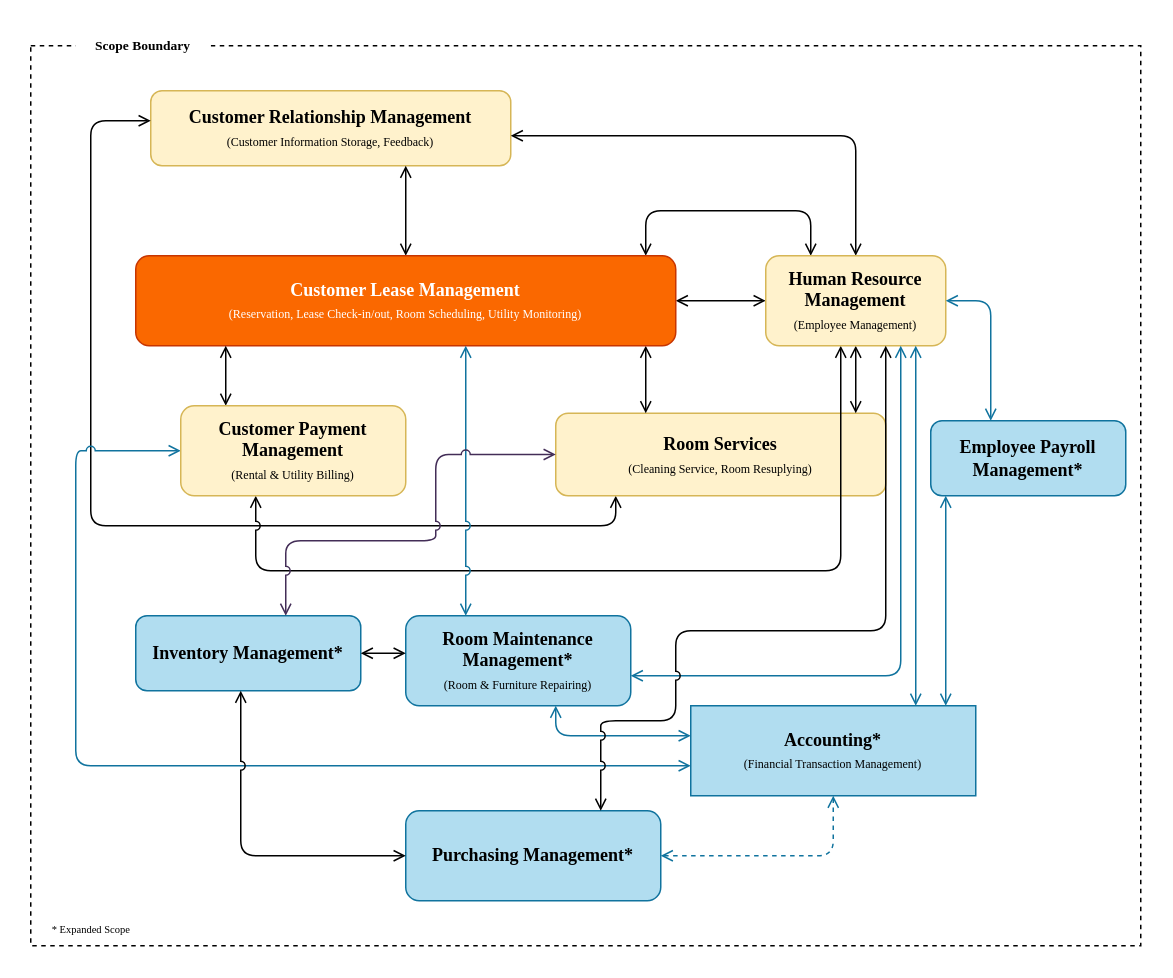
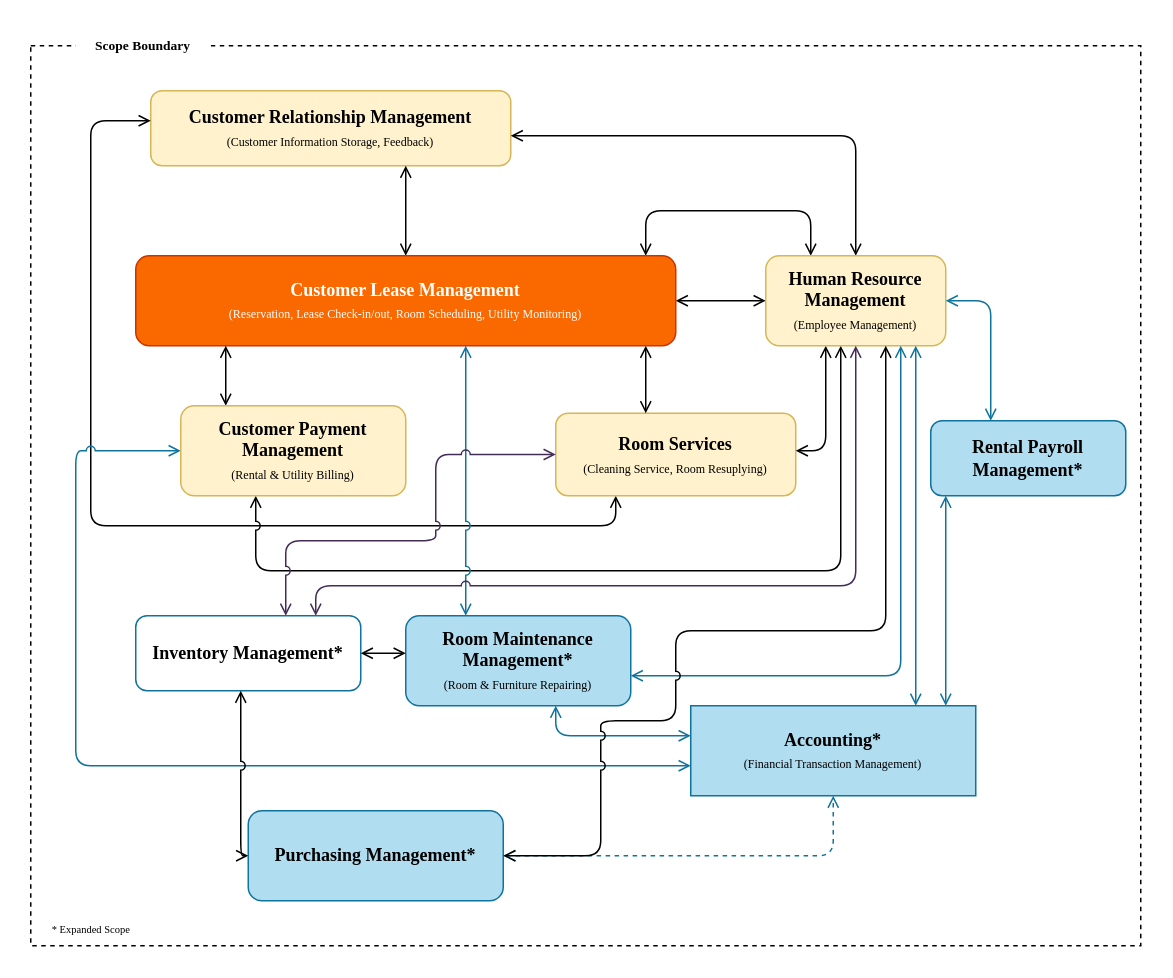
node "Room Services (Cleaning Service, Room Resuplying)": size 330x83 -> 240x83
node "Employee Payroll Management*": label "Employee Payroll Management*" -> "Rental Payroll Management*"
edge "Human Resource Management (Employee Management)" -- "Inventory Management*": added
node "Inventory Management*": fillcolor #b1ddf0 -> #ffffff
node "Purchasing Management*": moved (533, 856) -> (376, 856)
